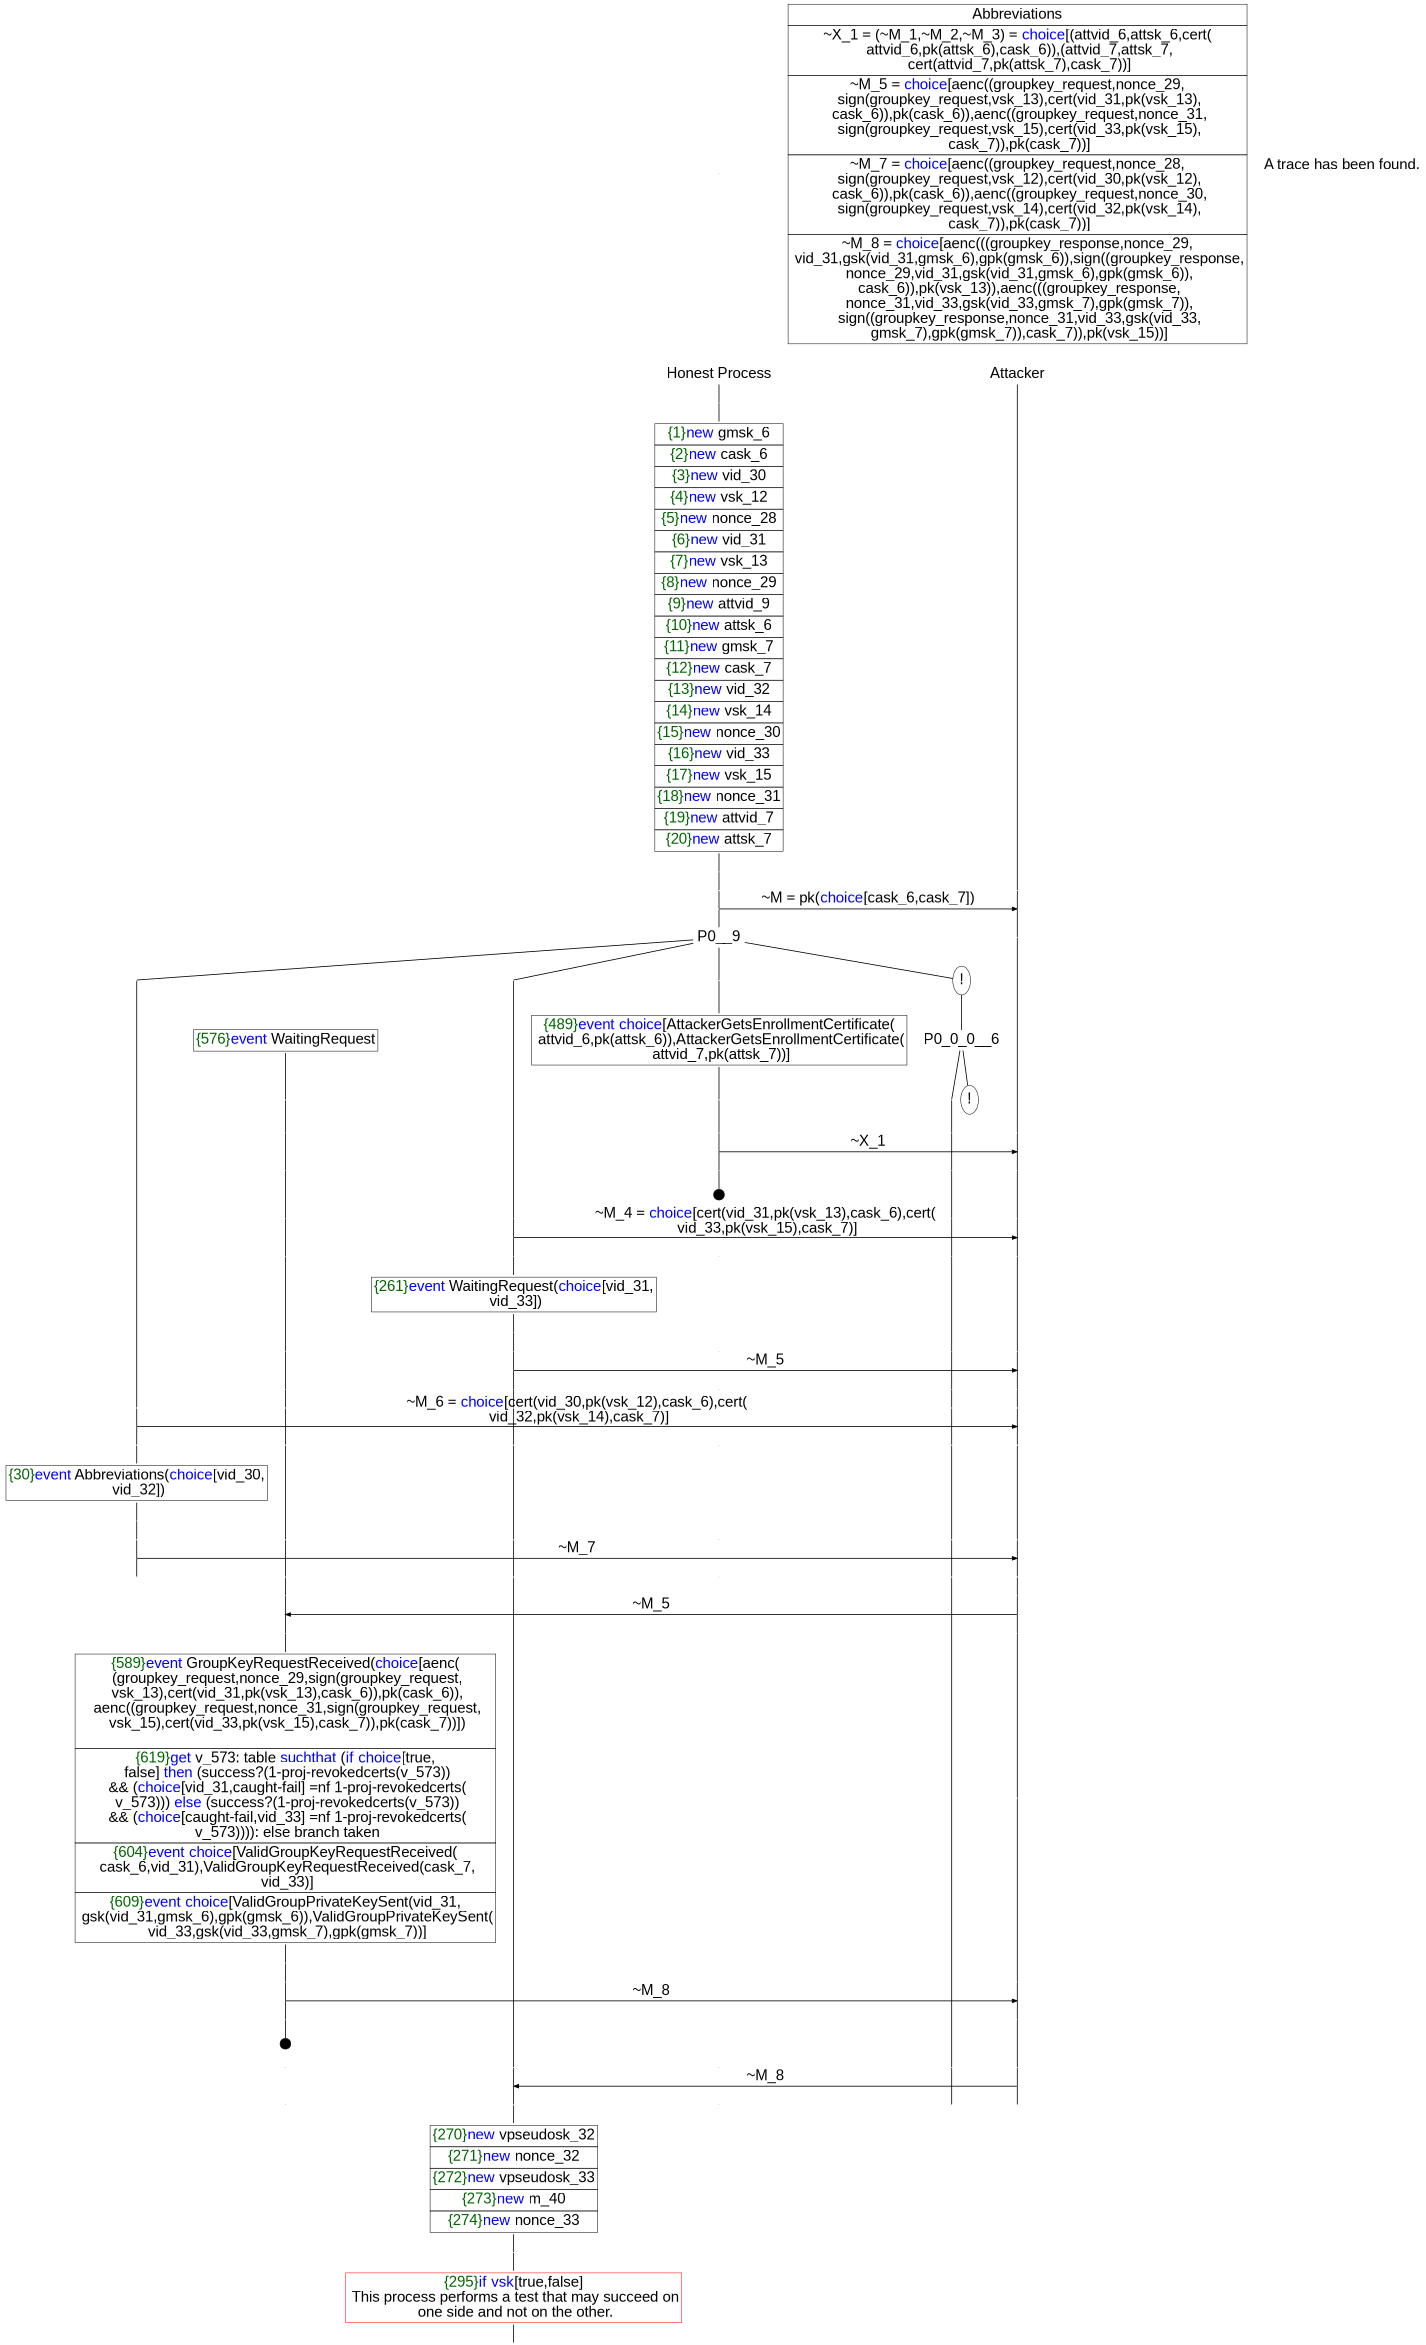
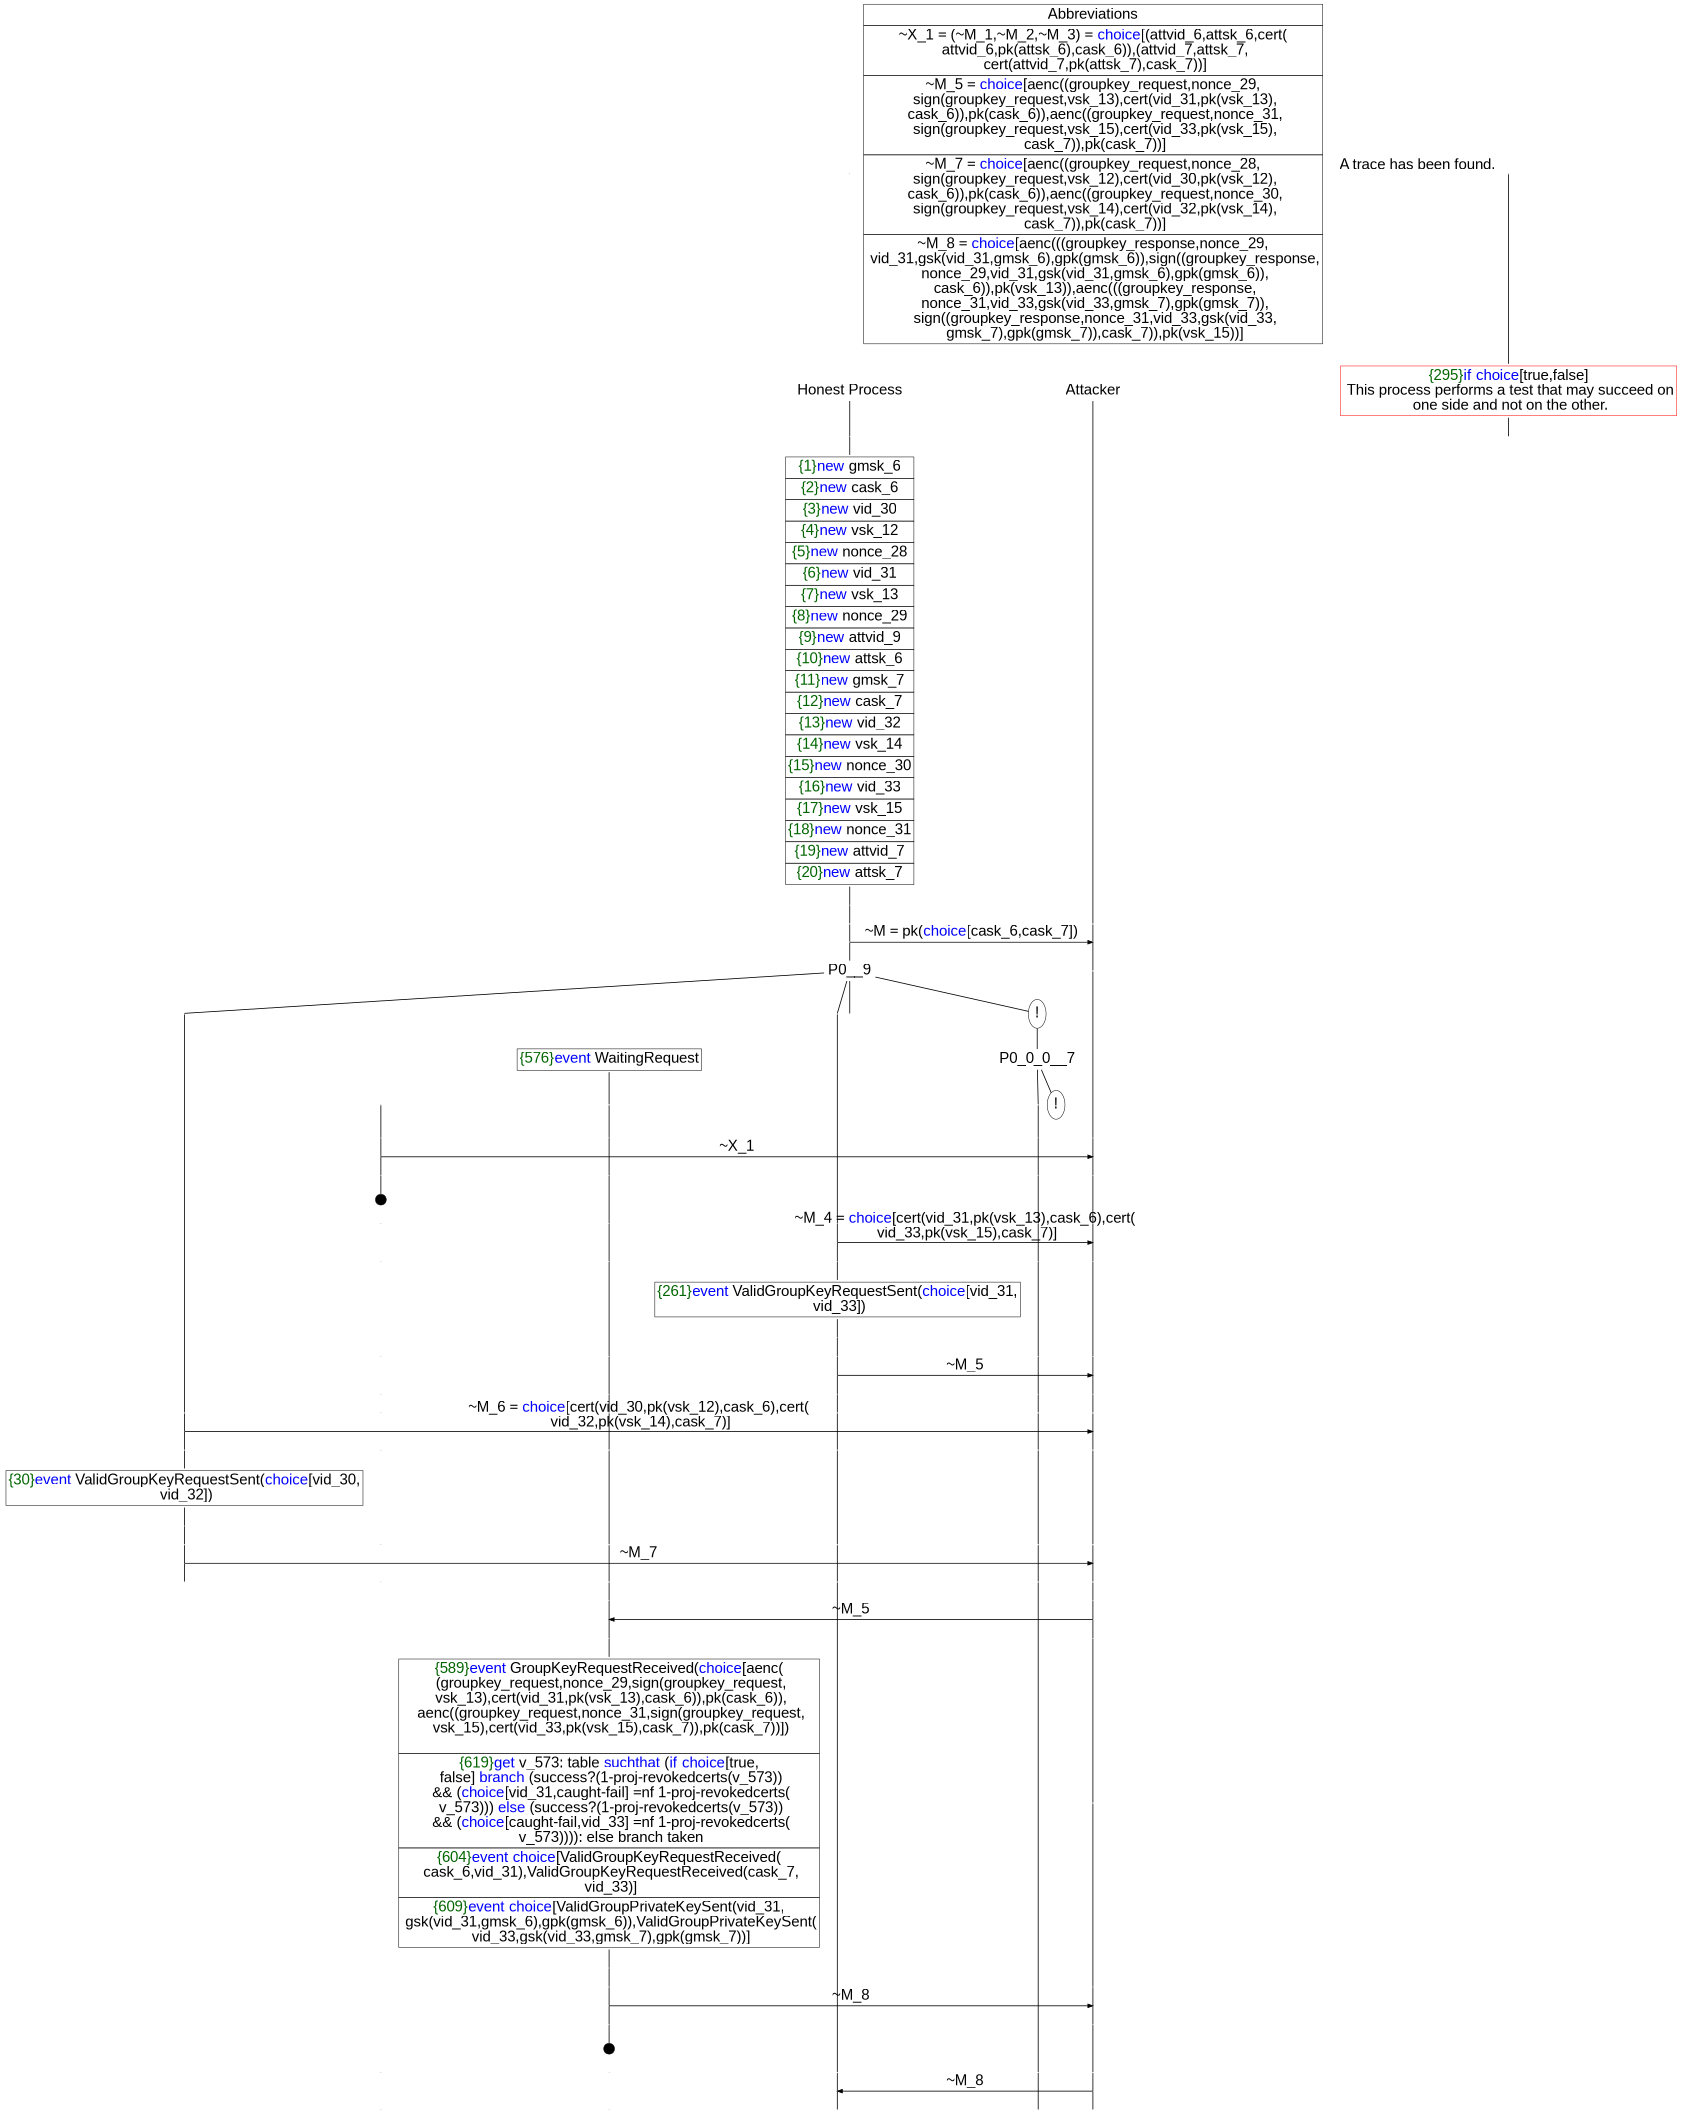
node "{489}": removed
node "P0_0_0__6": label "P0_0_0__6" -> "P0_0_0__7"
node "{261}": text "WaitingRequest(" -> "ValidGroupKeyRequestSent("
node "{30}": text "Abbreviations(" -> "ValidGroupKeyRequestSent("
node "{589}": text "then" -> "branch"
node "{270}": removed
node "{295}": text "vsk" -> "choice"
